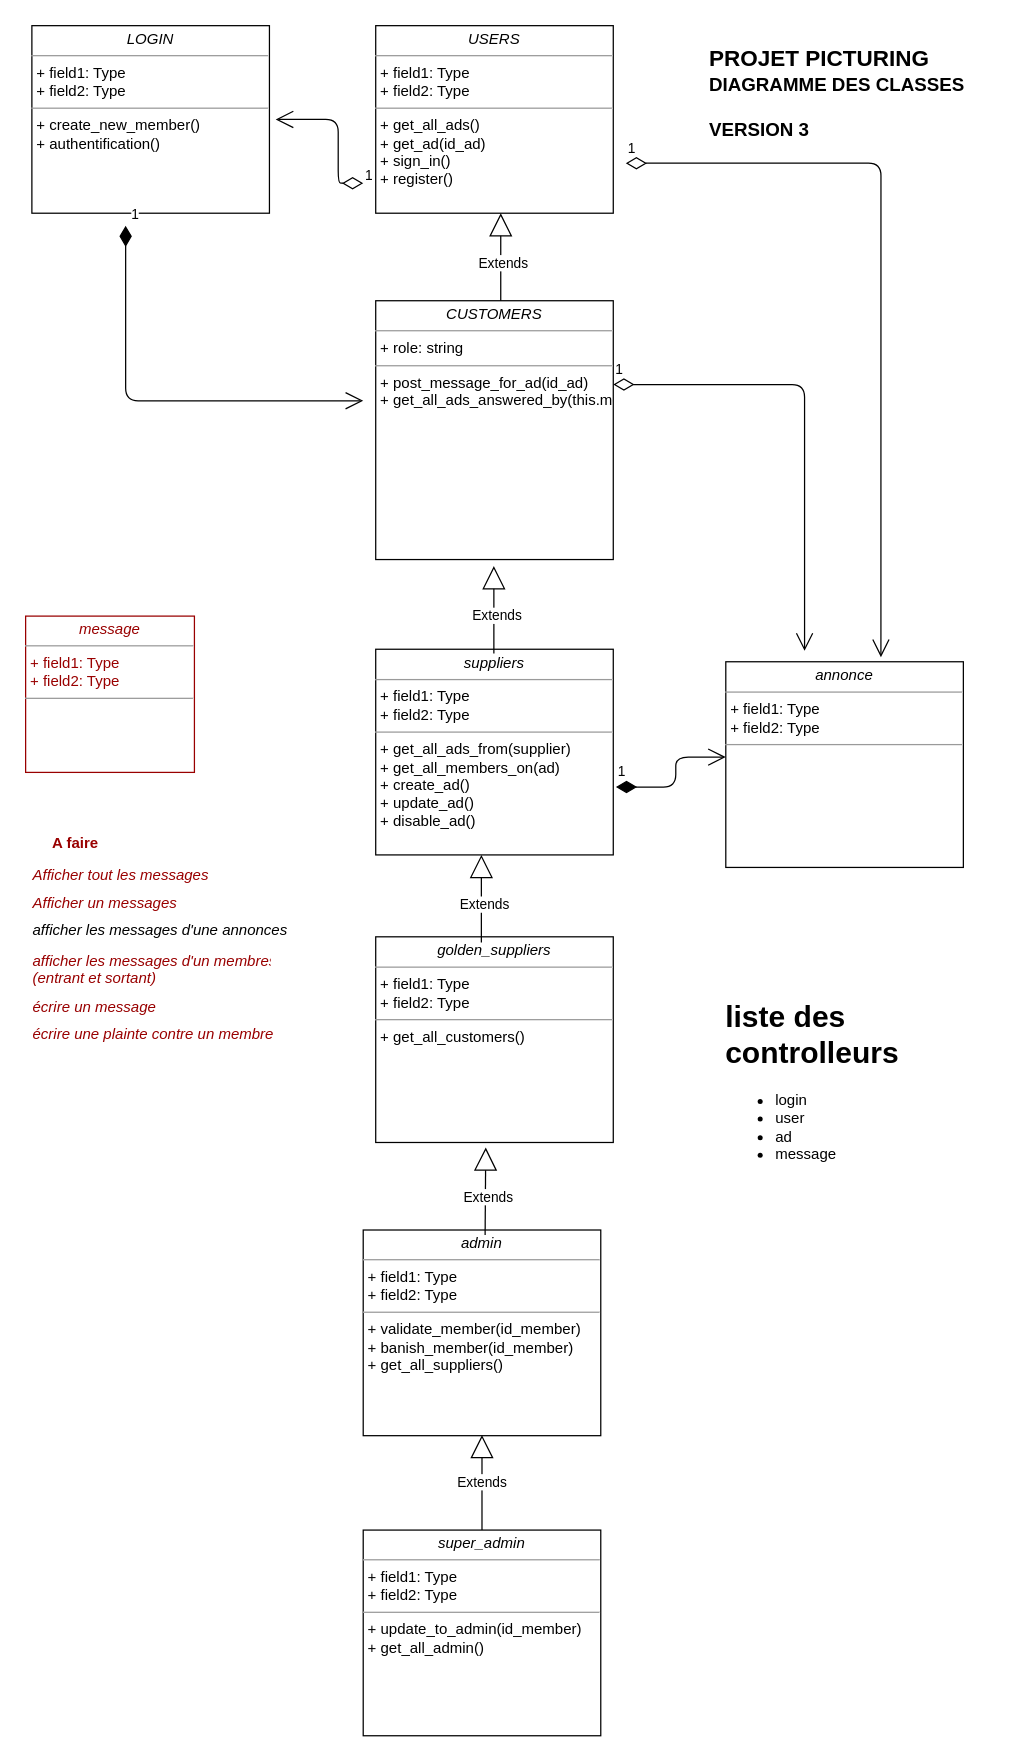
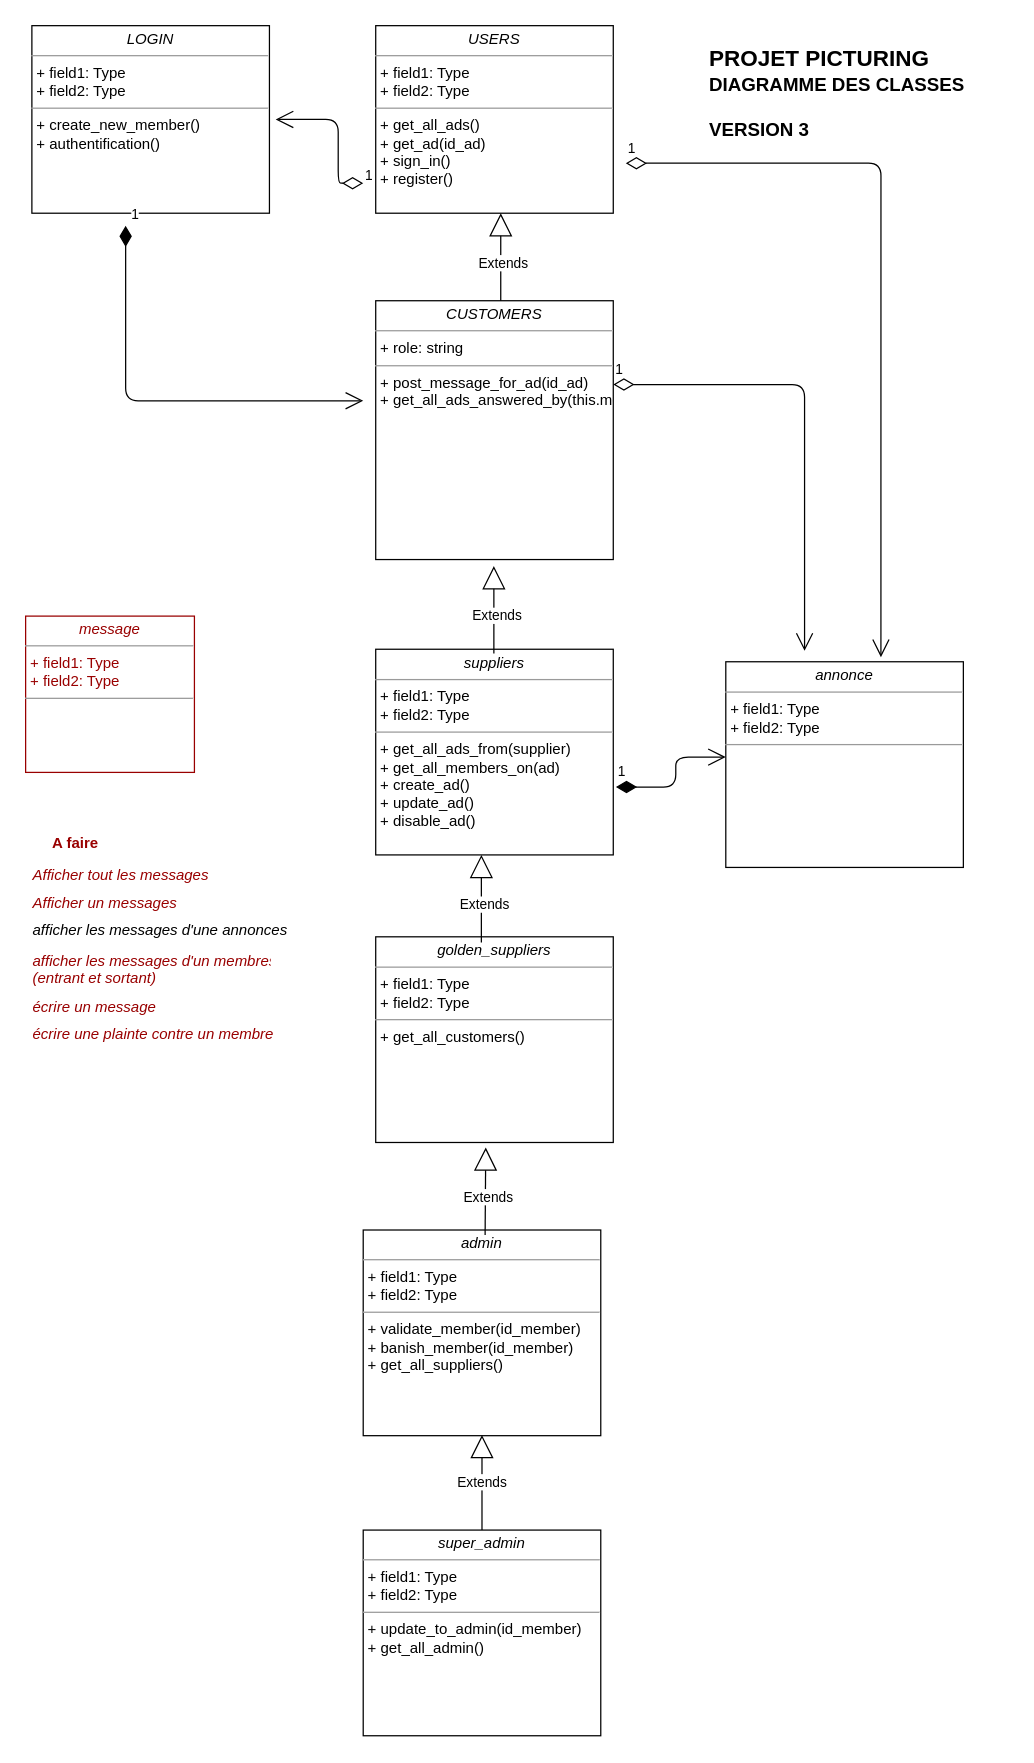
node "liste des controlleurslogin user ad message": removed
